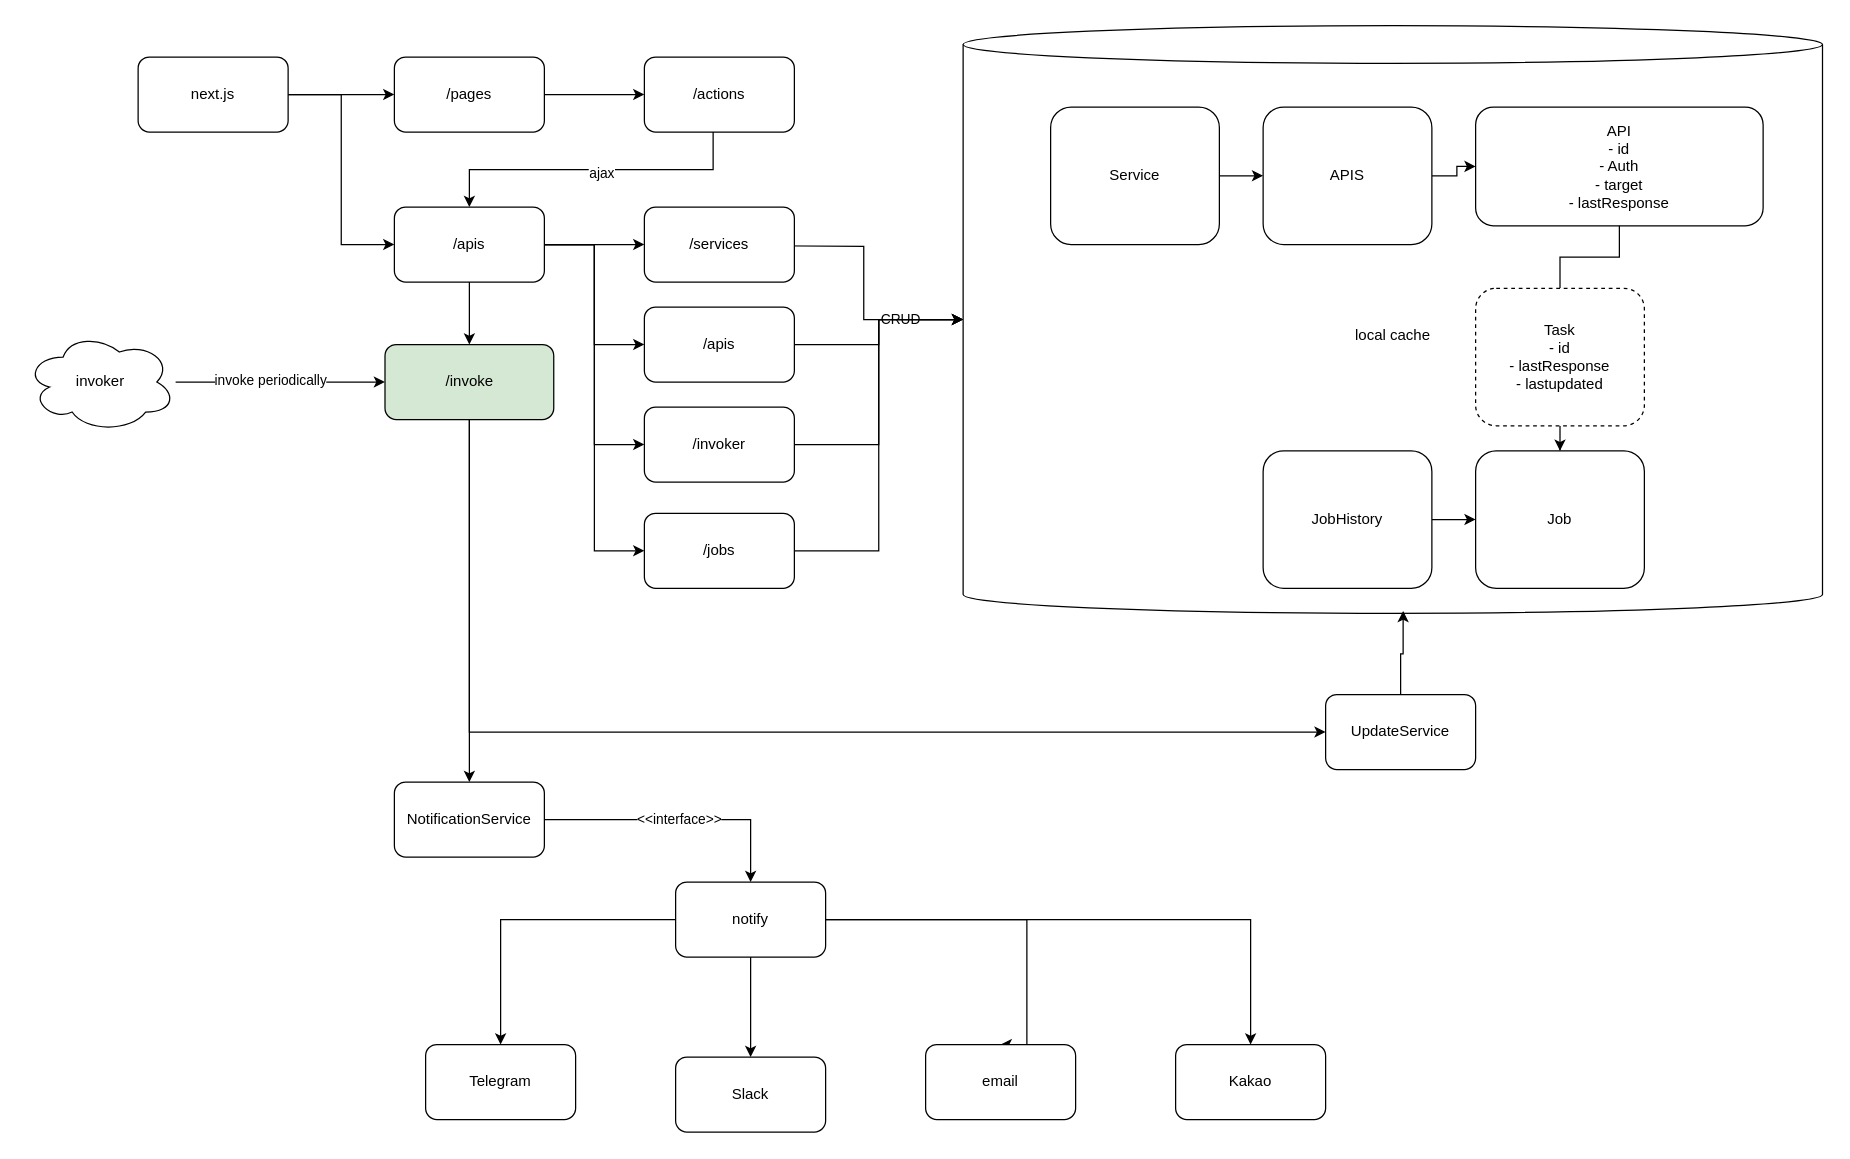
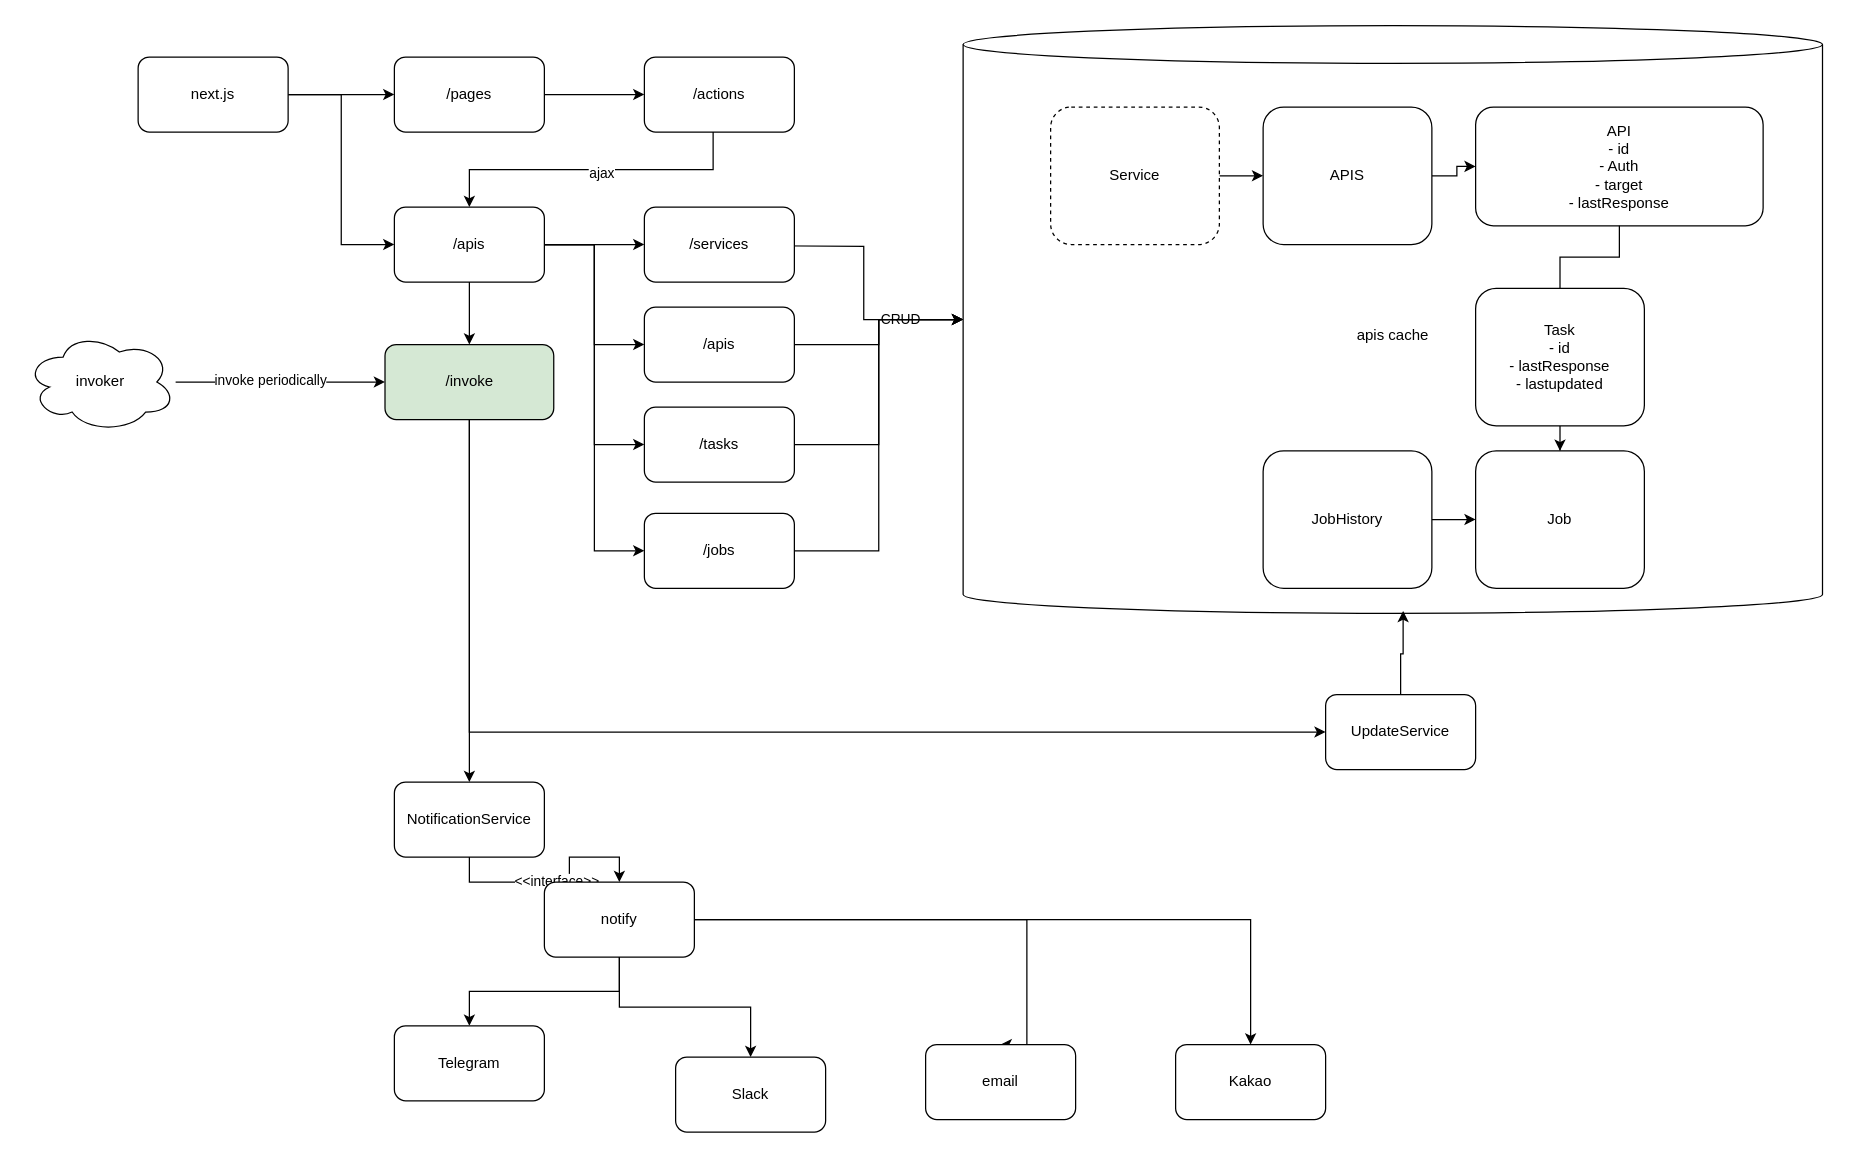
node "Service": style solid -> dashed
node "local cache": label "local cache" -> "apis cache"
node "Task - id - lastResponse - lastupdated": style dashed -> solid
node "/invoker": label "/invoker" -> "/tasks"
node "notify": moved (751, 919) -> (619, 919)
node "Telegram": moved (501, 1082) -> (469, 1063)
